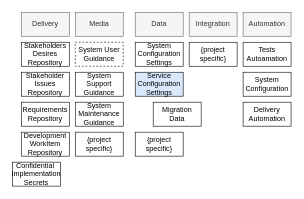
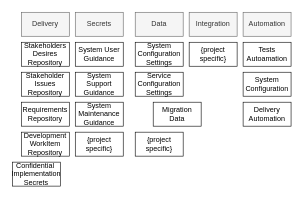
node "Media": label "Media" -> "Secrets"
node "System User Guidance": style dashed -> solid
node "Service Configuration Settings": fillcolor #dae8fc -> #ffffff
